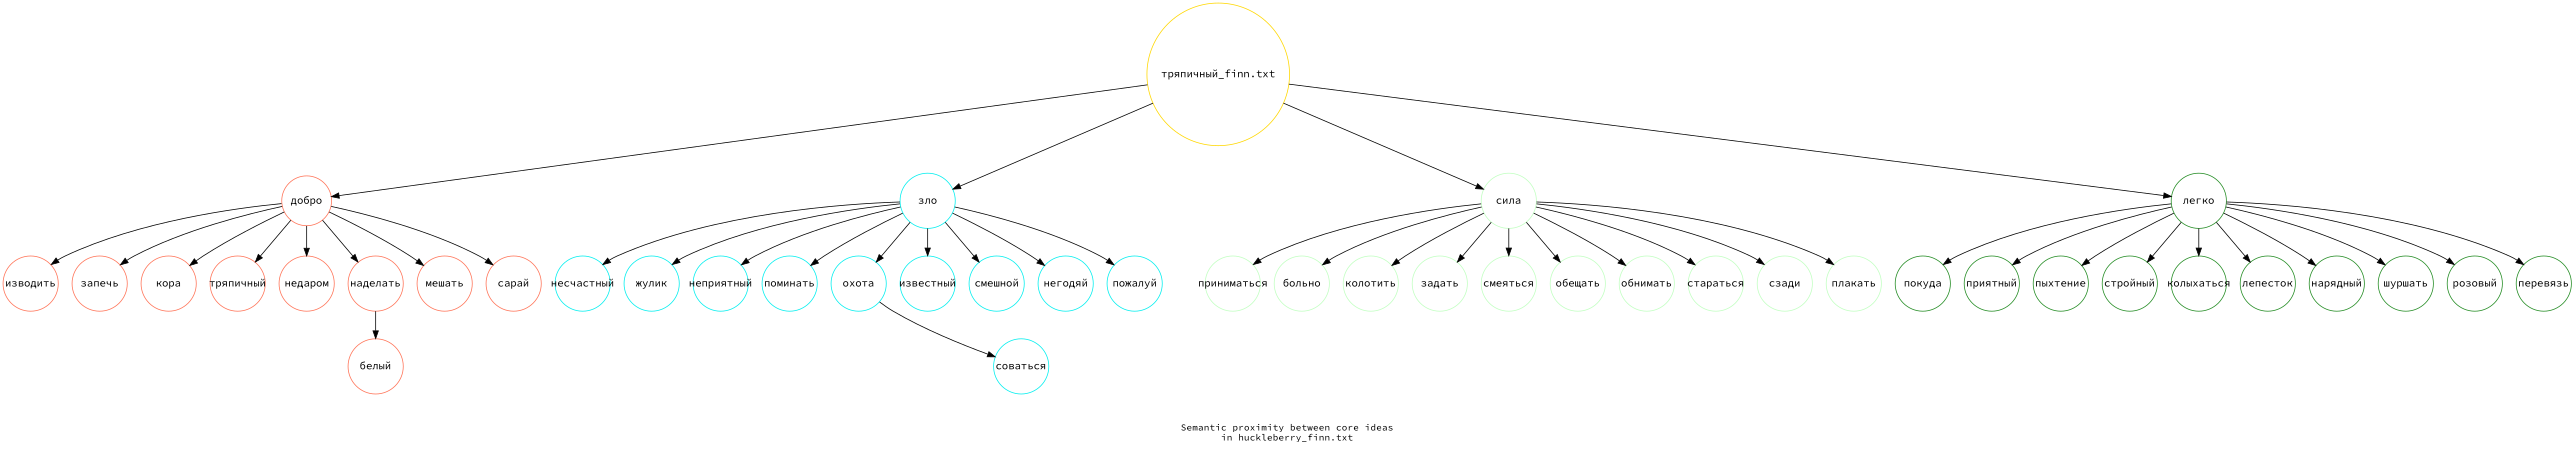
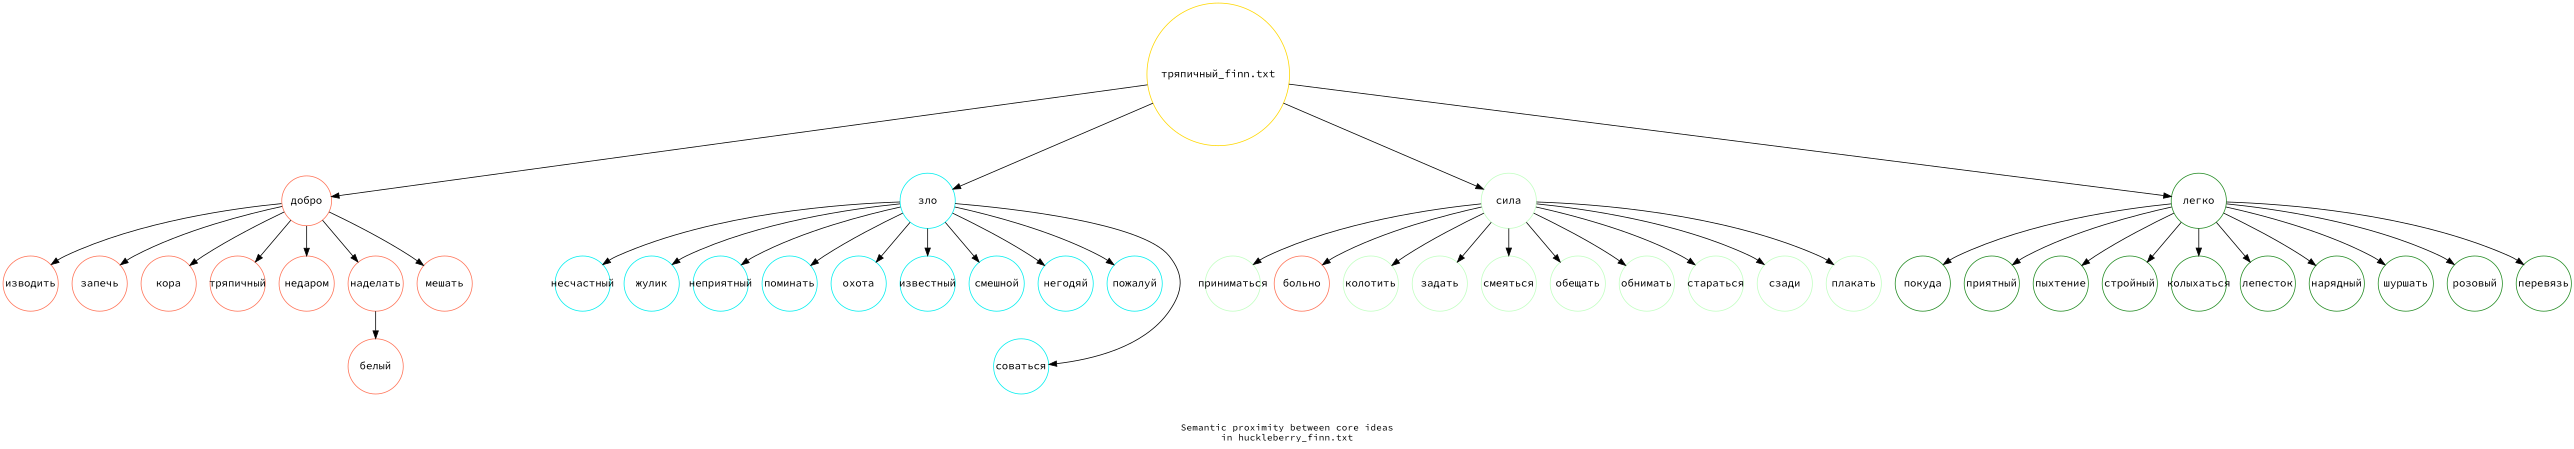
node "сарай": removed
node "больно": color darkseagreen1 -> coral1
edge "охота" -> "соваться": now "зло" -> "соваться"
